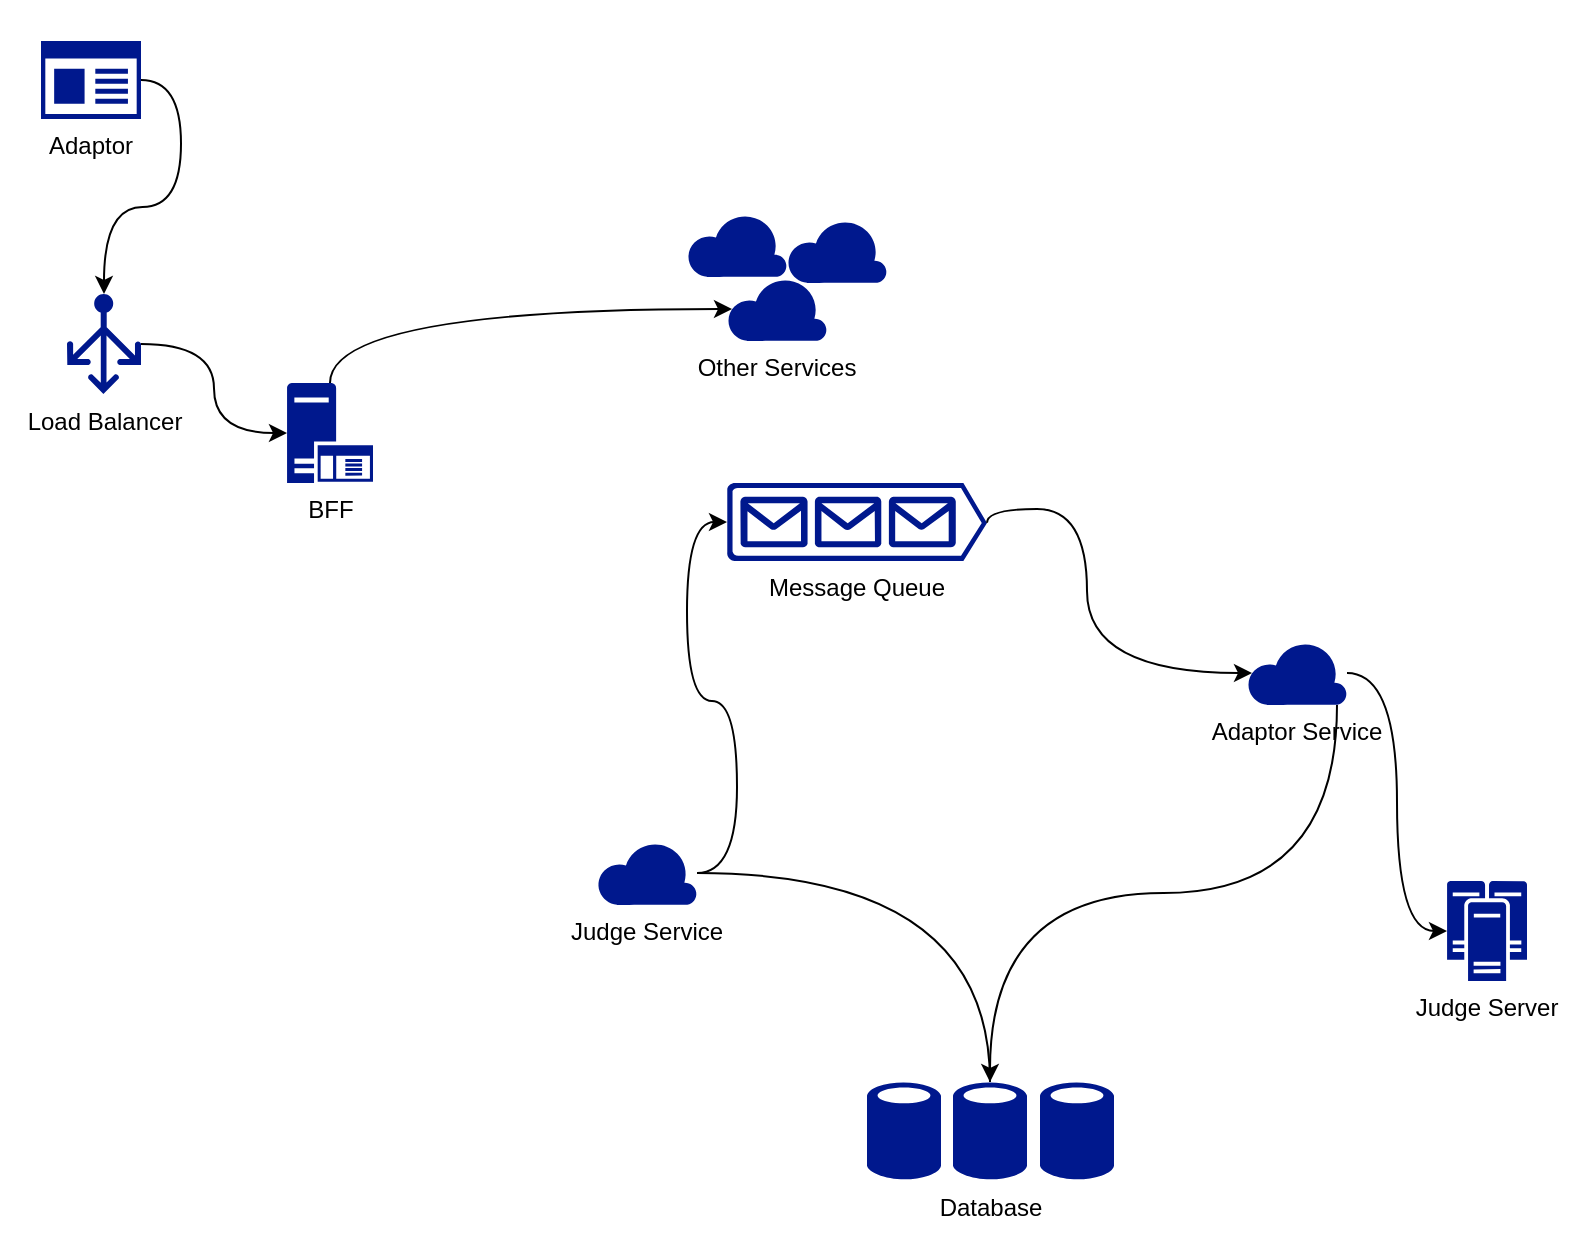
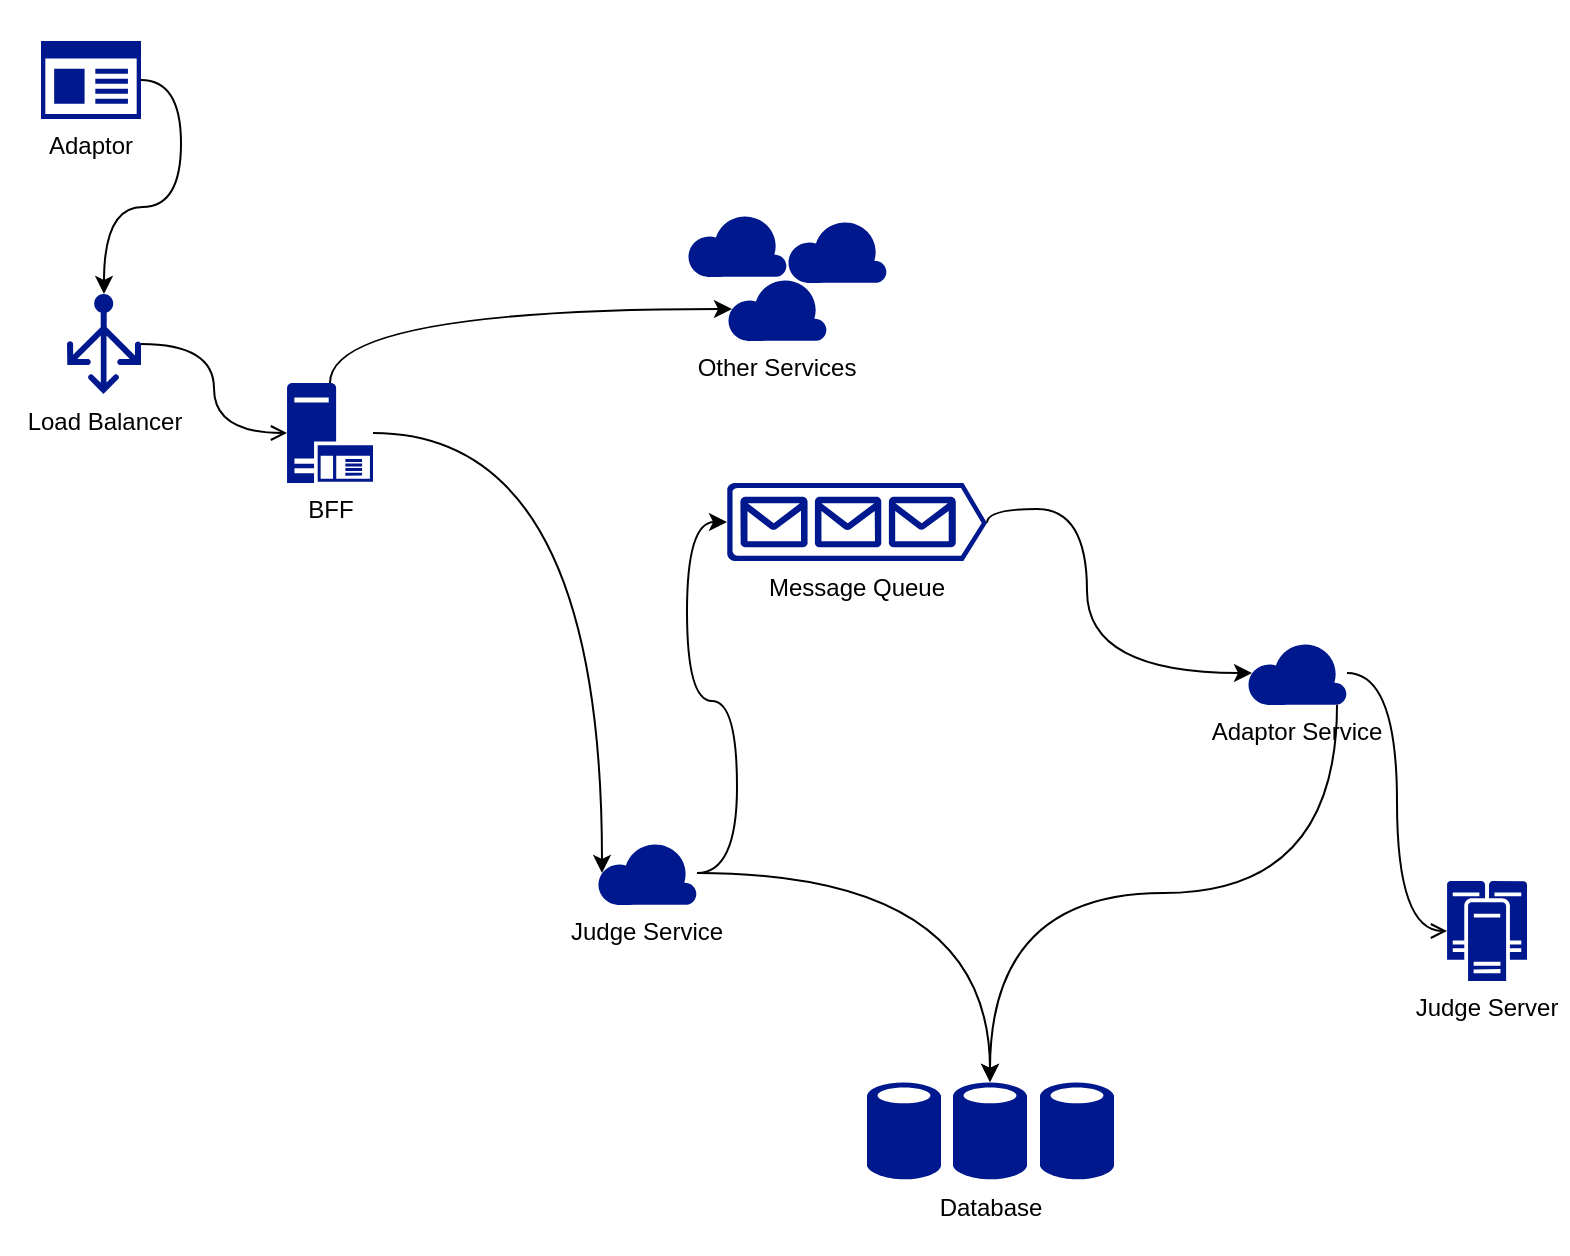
edge "Load Balancer" -> "BFF": arrowhead classic -> open
edge "BFF" -> "Judge Service": added
edge "Adaptor Service" -> "Judge Server": arrowhead classic -> open
edge "Judge Service" -- "Database": arrowhead none -> classic
